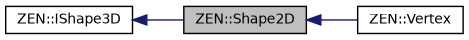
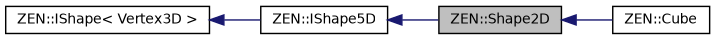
node "ZEN::IShape3D": label "ZEN::IShape3D" -> "ZEN::IShape5D"
node "ZEN::IShape< Vertex3D >": added
node "ZEN::Vertex": label "ZEN::Vertex" -> "ZEN::Cube"
